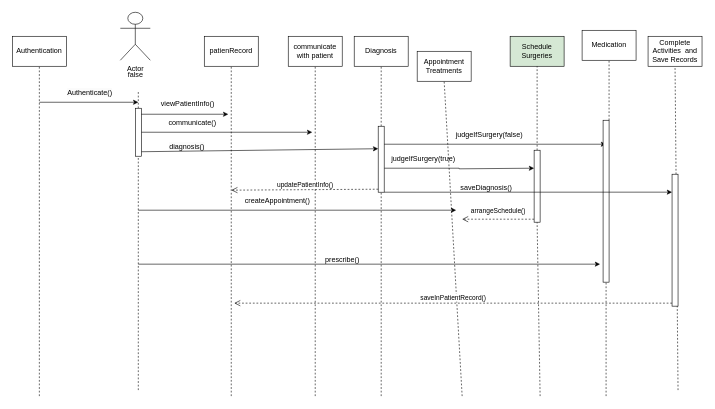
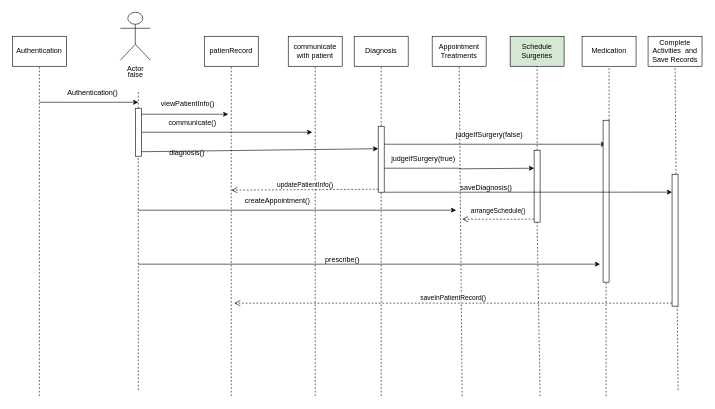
node "Medication": moved (609, 45) -> (609, 51)
node "Appointment Treatments": moved (444, 66) -> (459, 51)
node "Authenticate()": label "Authenticate()" -> "Authentication()"
node "diagnosis()": moved (201, 150) -> (201, 156)
